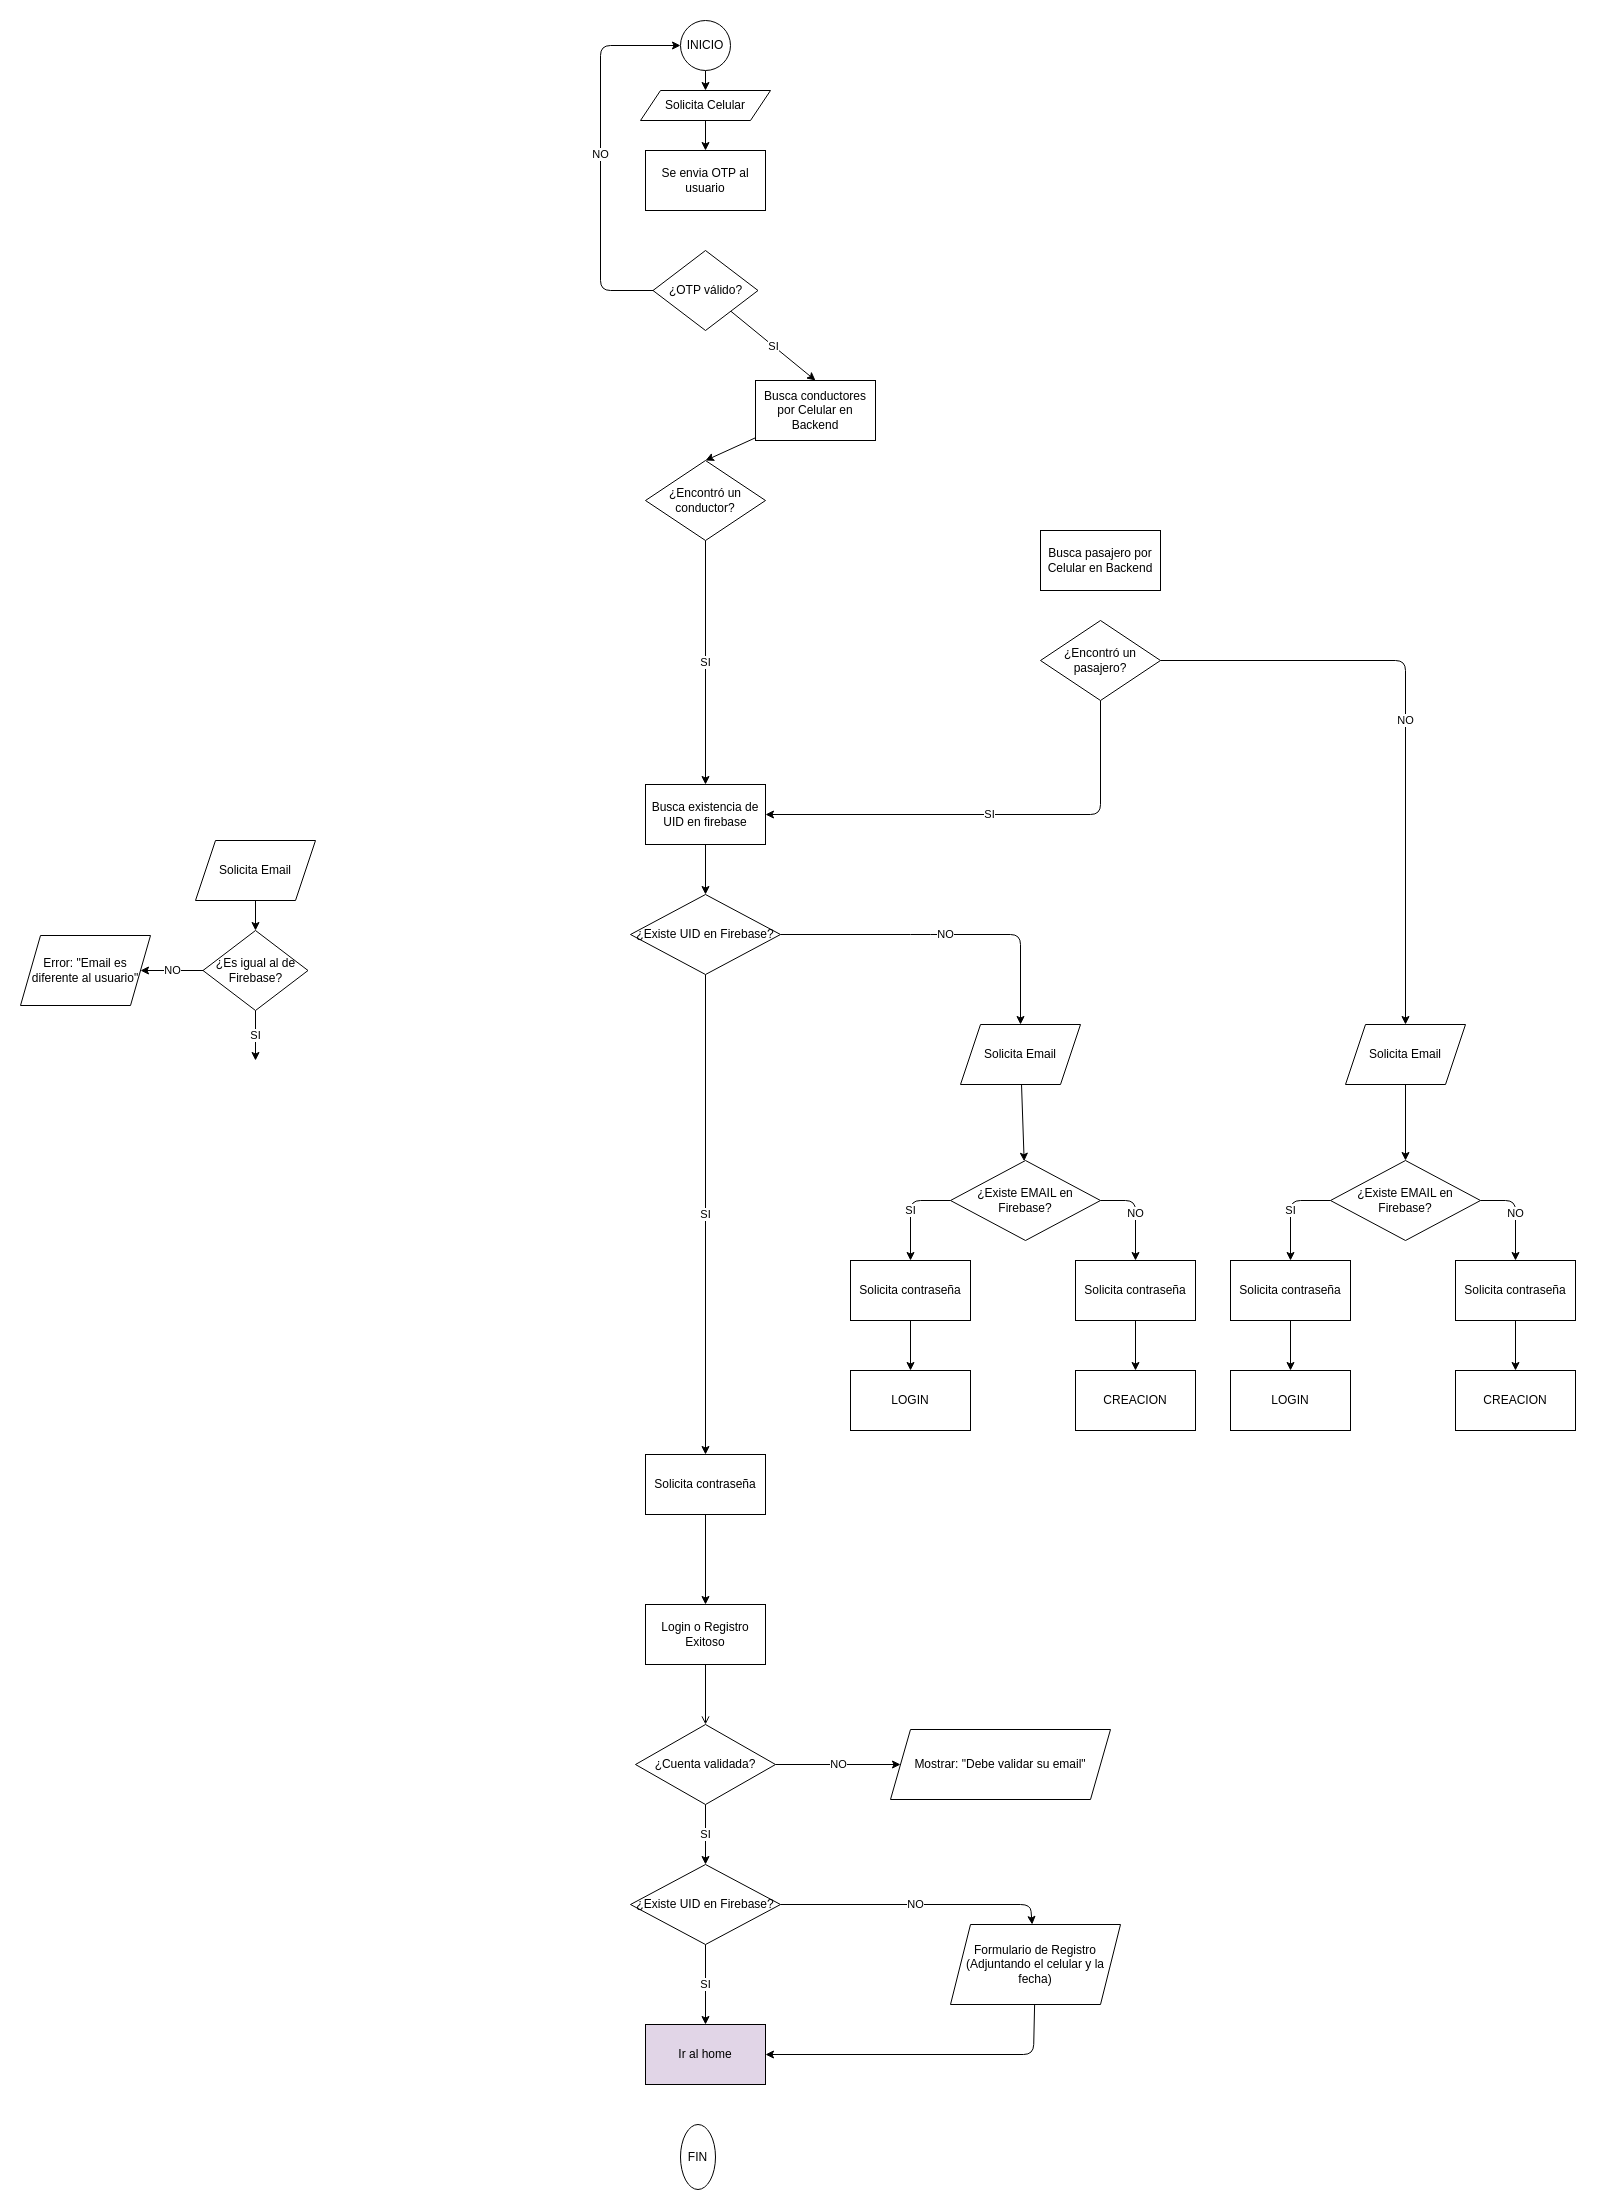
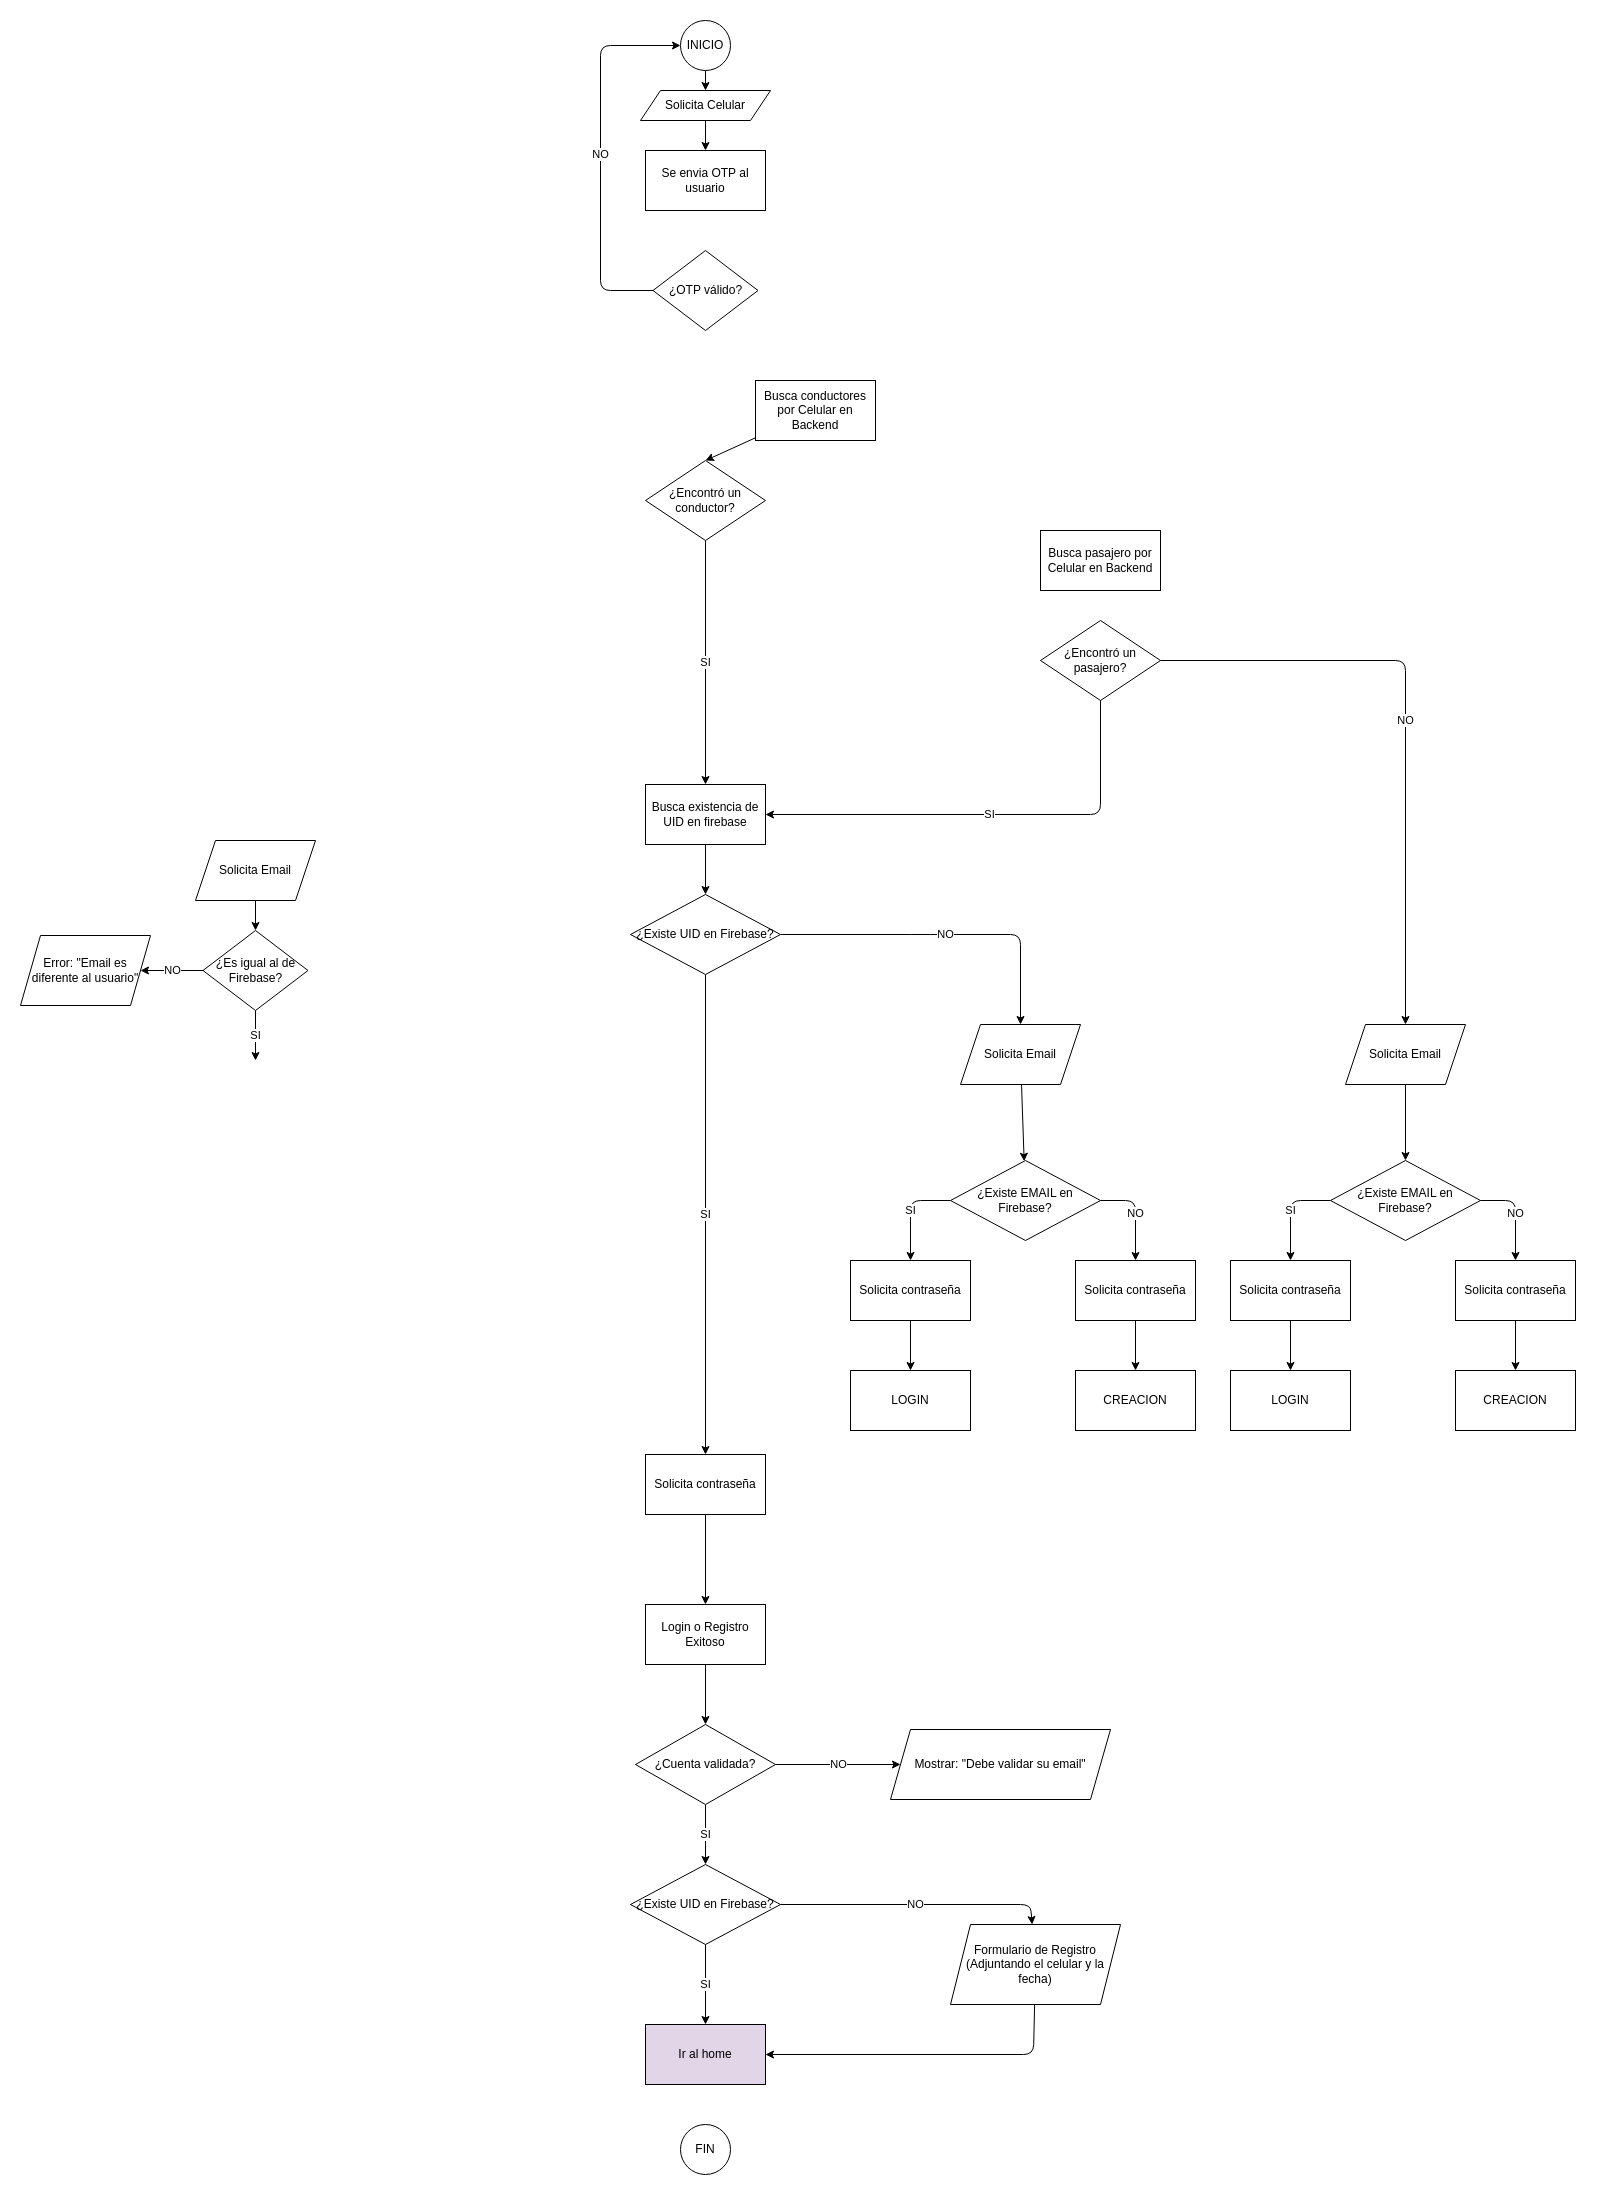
edge "¿OTP válido?" -> "Busca conductores por Celular en Backend": removed, label "SI"
edge "Login o Registro Exitoso" -> "¿Cuenta validada?": arrowhead open -> classic
node "FIN": size 35x65 -> 50x50
